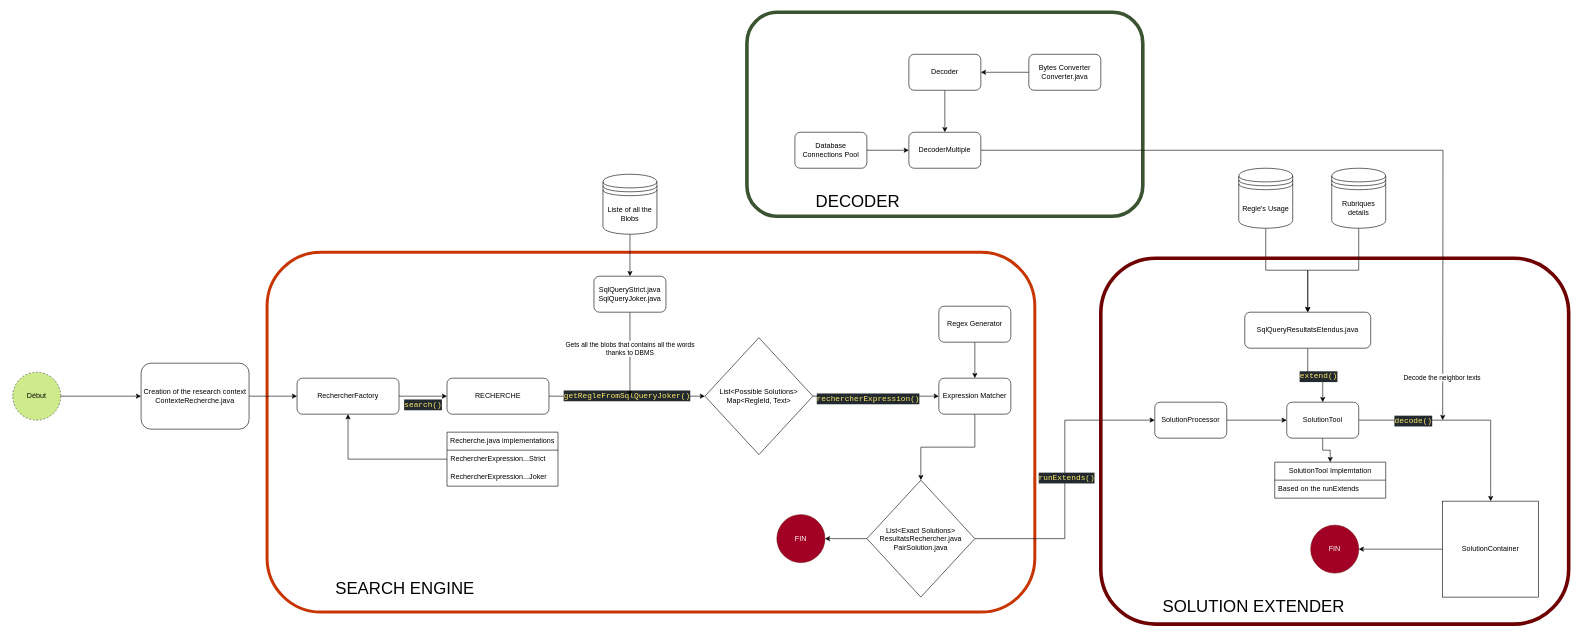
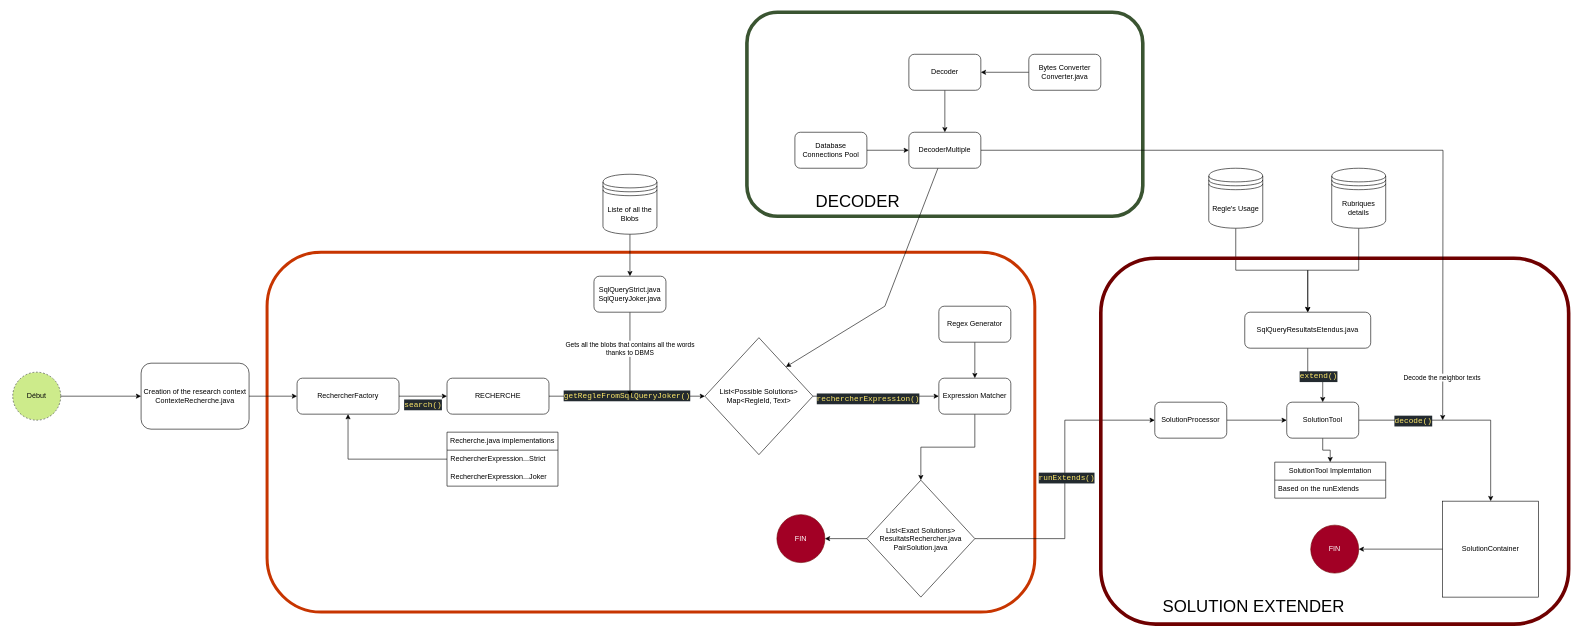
node "Regle's Usage": moved (1266, 198) -> (1236, 198)
edge "DecoderMultiple" -> "List<Possible Solutions> Map<RegleId, Text>": added
node "SEARCH ENGINE": removed
